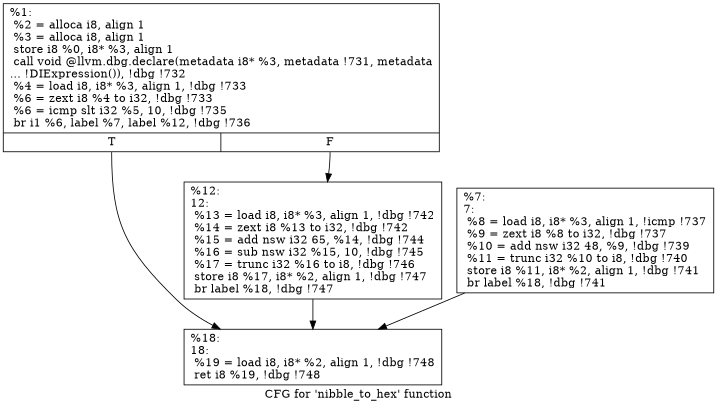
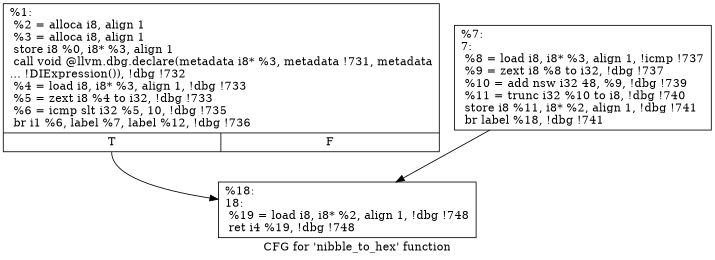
node "%1:": text "%6 = zext i8 %4 to i32, !dbg !733" -> "%5 = zext i8 %4 to i32, !dbg !733"
node "%12:": removed
node "%18:": text "ret i8 %19, !dbg !748" -> "ret i4 %19, !dbg !748"
